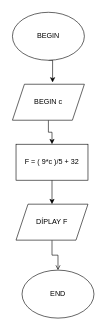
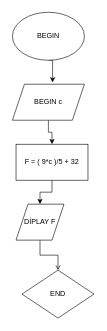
node "DÍPLAY F": size 72x36 -> 48x36
node "END": shape ellipse -> diamond
